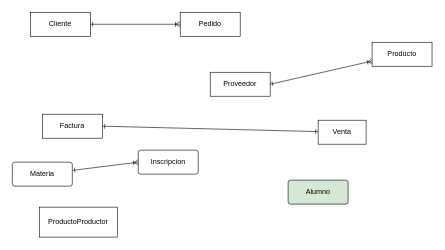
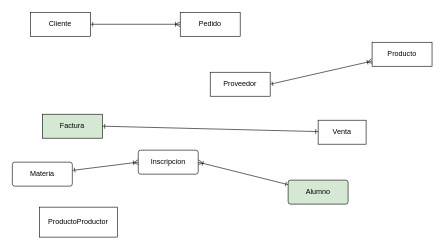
node "Factura": fillcolor #ffffff -> #d5e8d4
edge "Inscripcion" -- "Alumno": added
